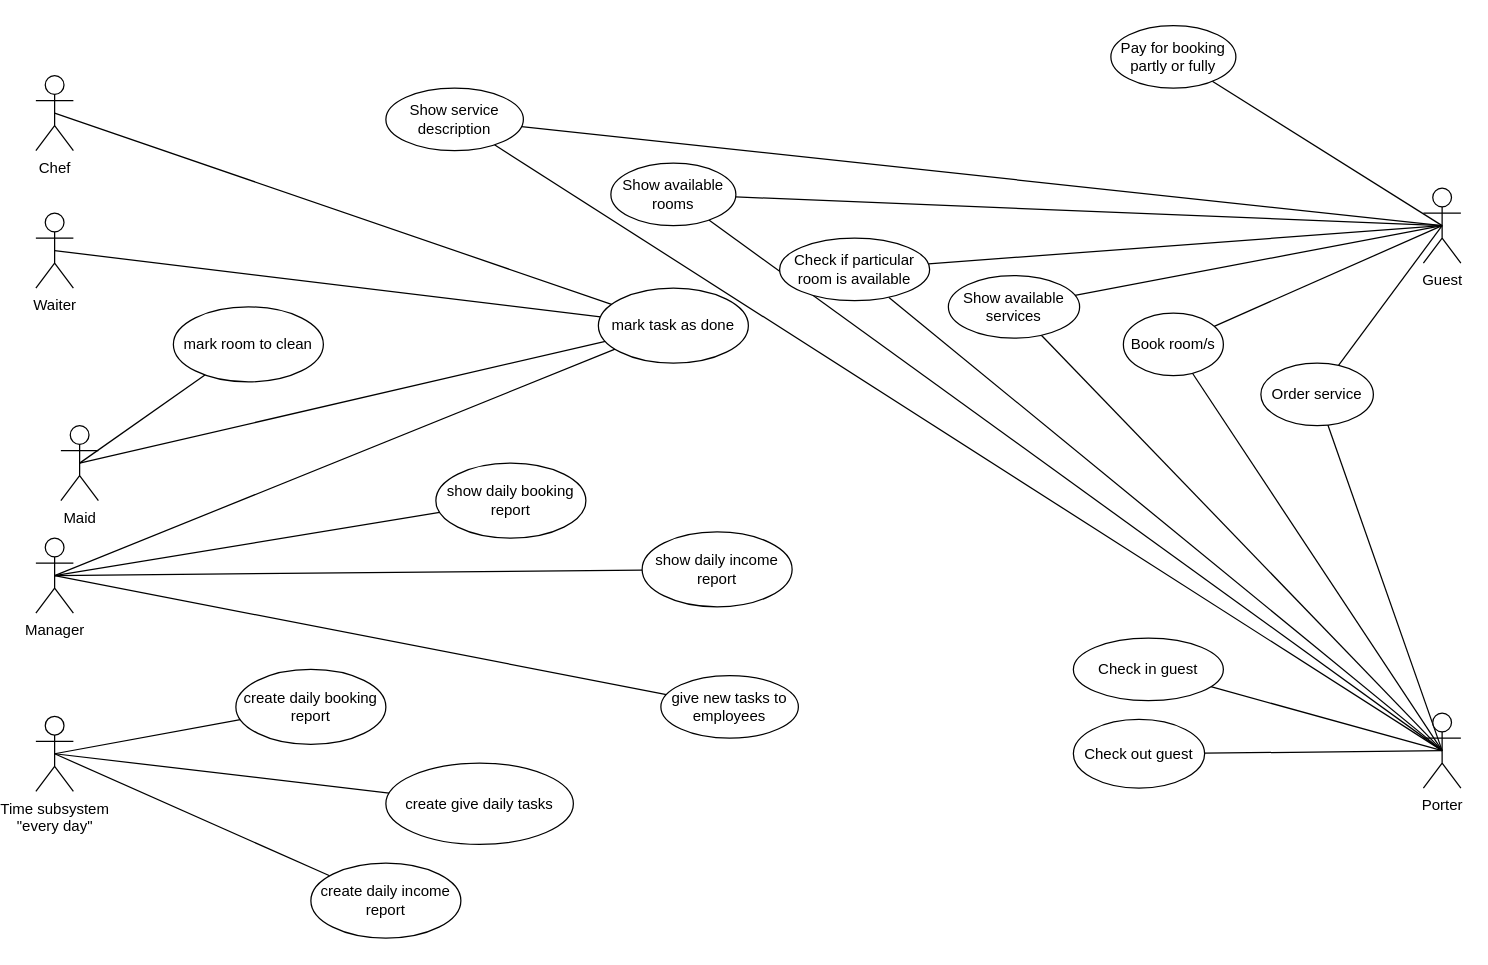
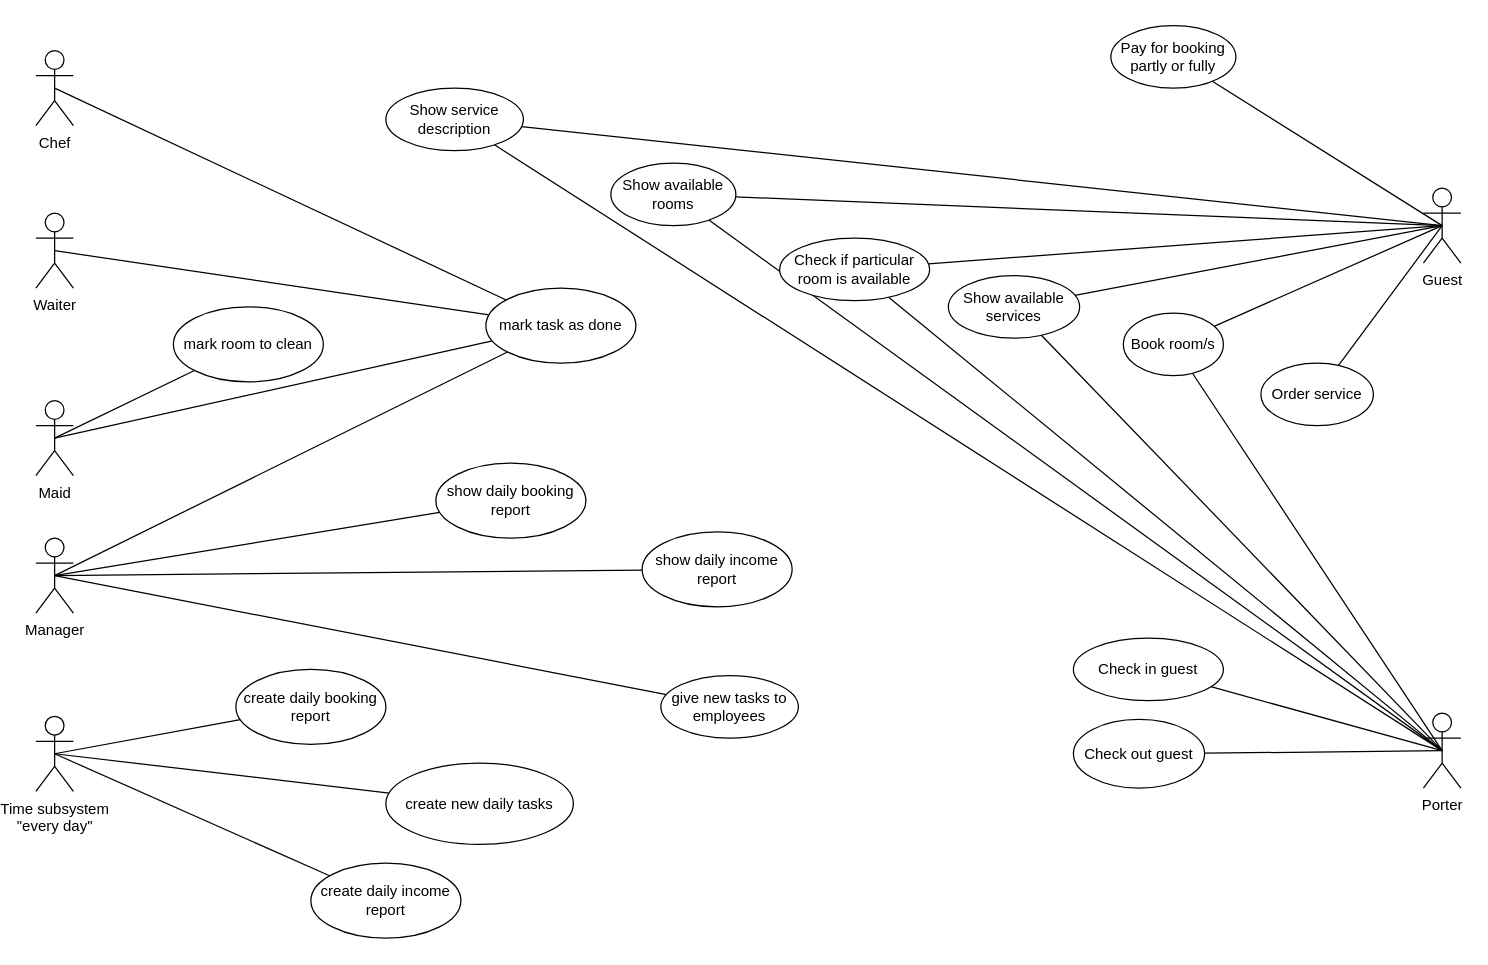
node "Chef": moved (54, 113) -> (54, 88)
node "mark task as done": moved (673, 326) -> (561, 326)
node "Maid": moved (79, 463) -> (54, 438)
edge "Order service" -- "Porter": removed
node "create give daily tasks": label "create give daily tasks" -> "create new daily tasks"
